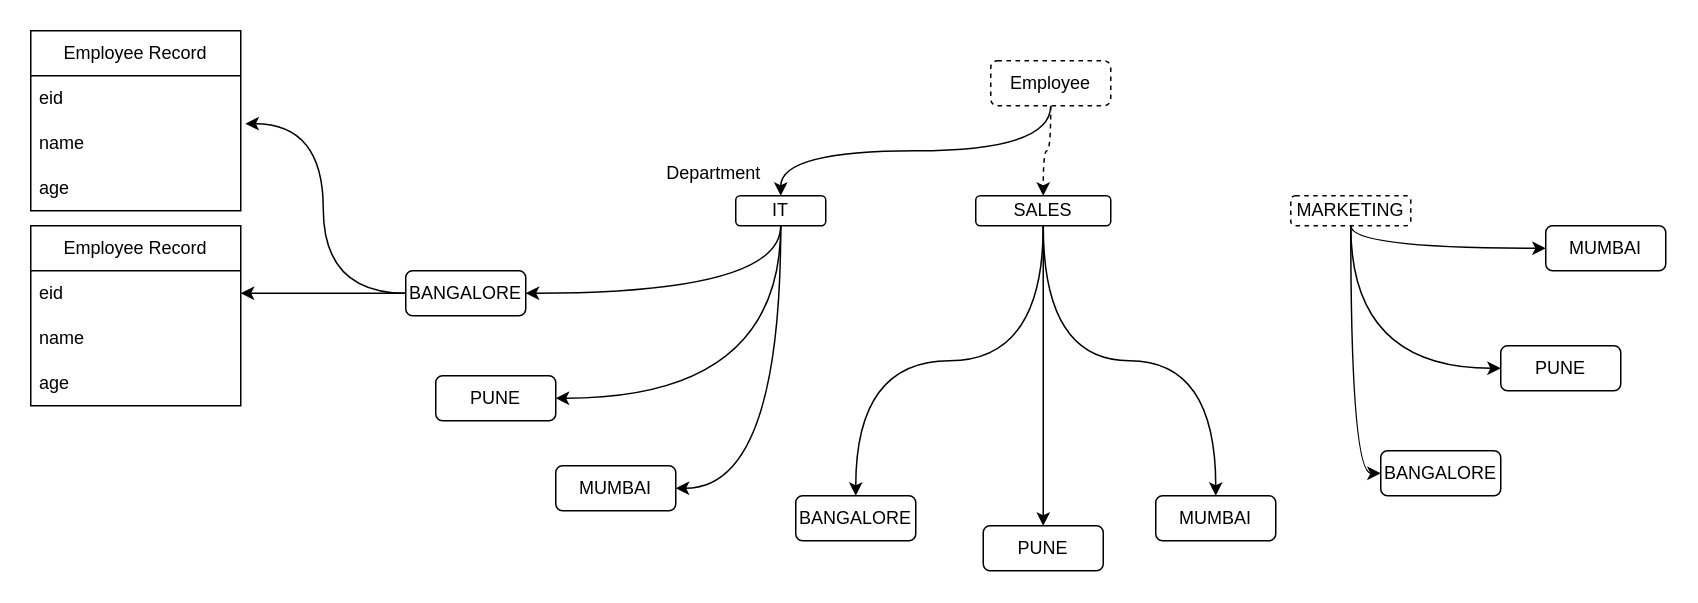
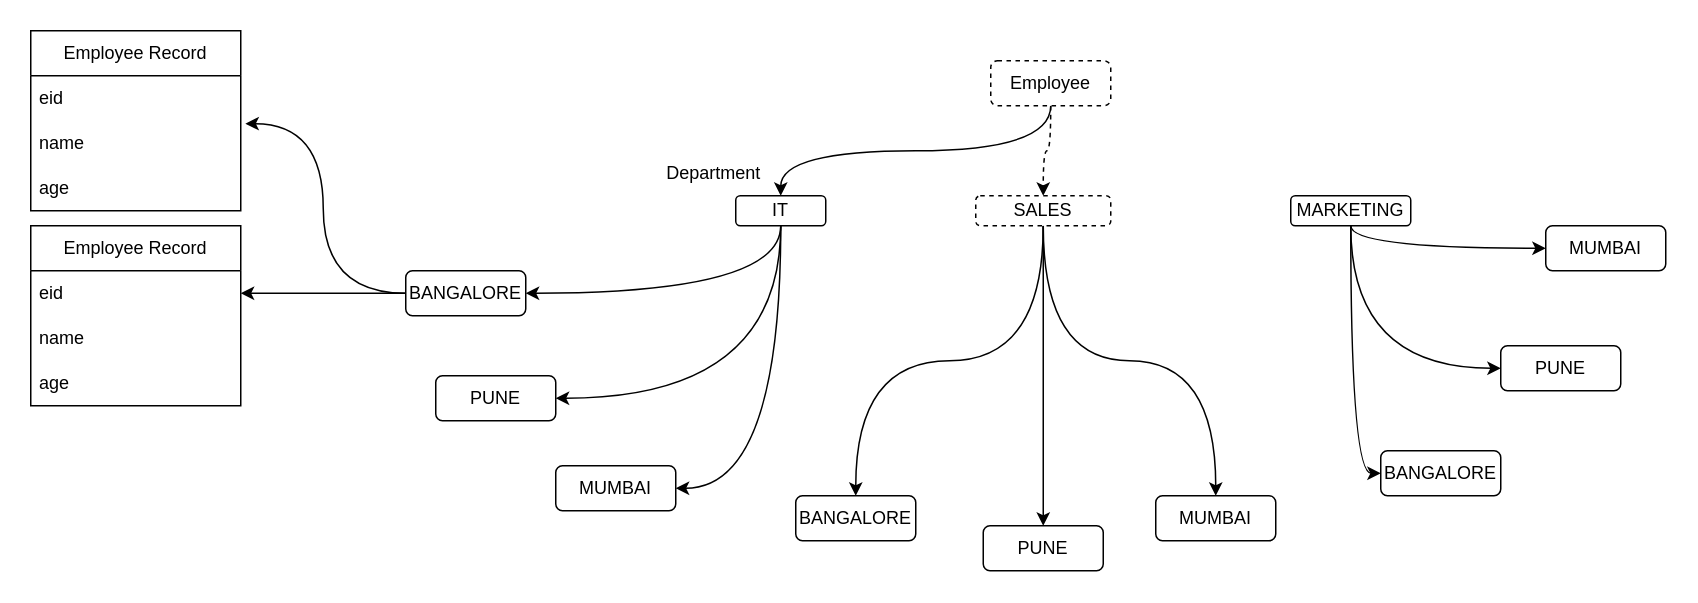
node "SALES": style solid -> dashed
node "MARKETING": style dashed -> solid
